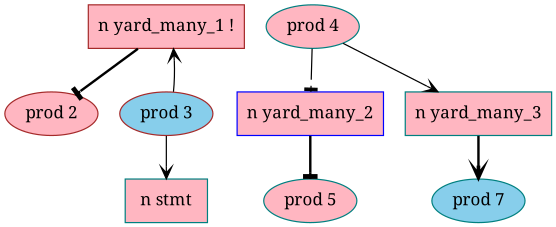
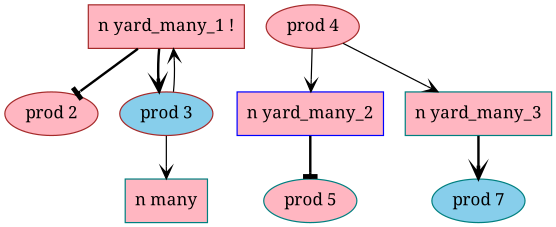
node "prod 4": color teal -> brown
edge "n yard_many_1 !" -> "prod 3": added
edge "prod 4" -> "n yard_many_2": arrowhead tee -> vee
node "n stmt": label "n stmt" -> "n many"
